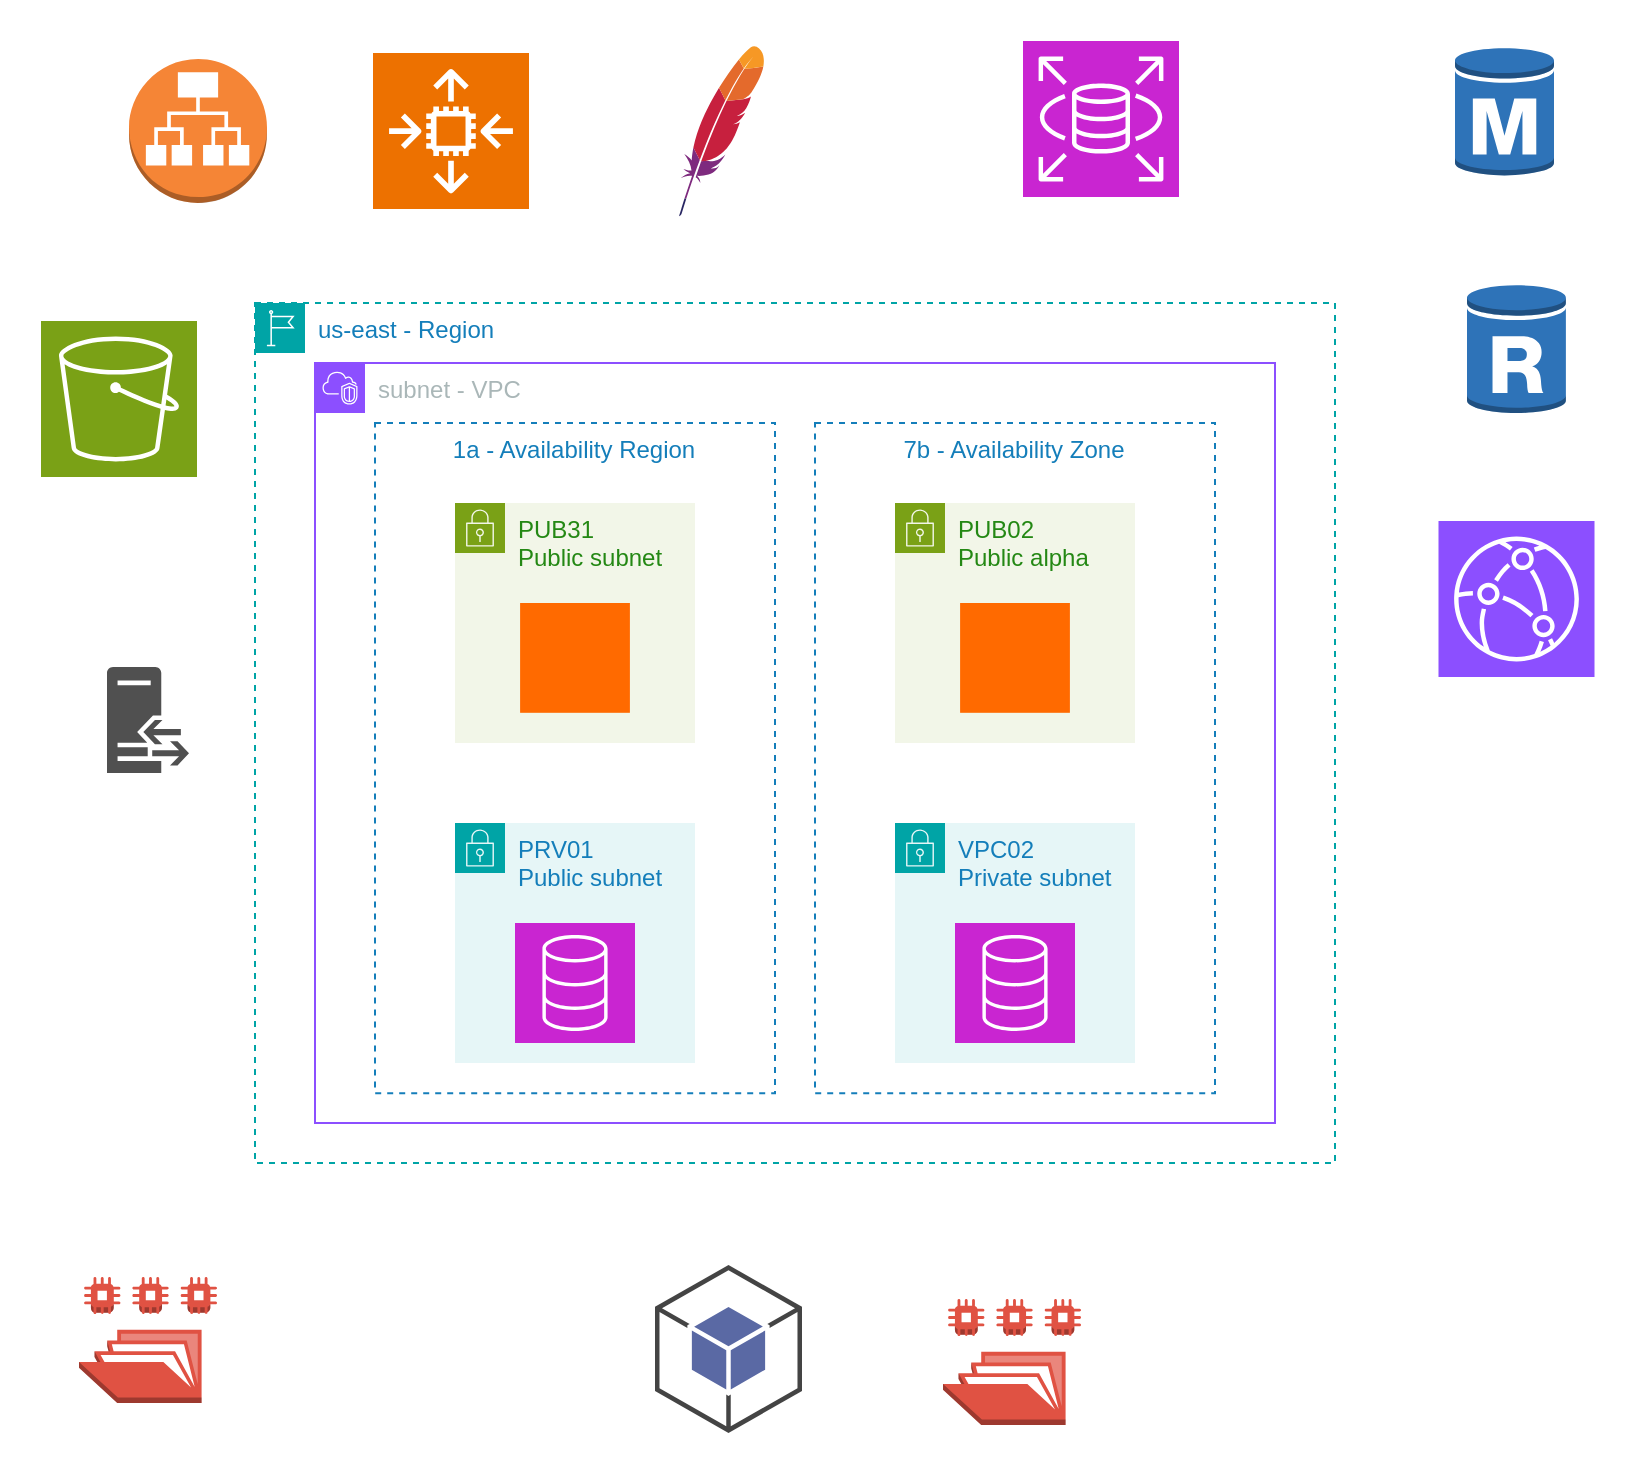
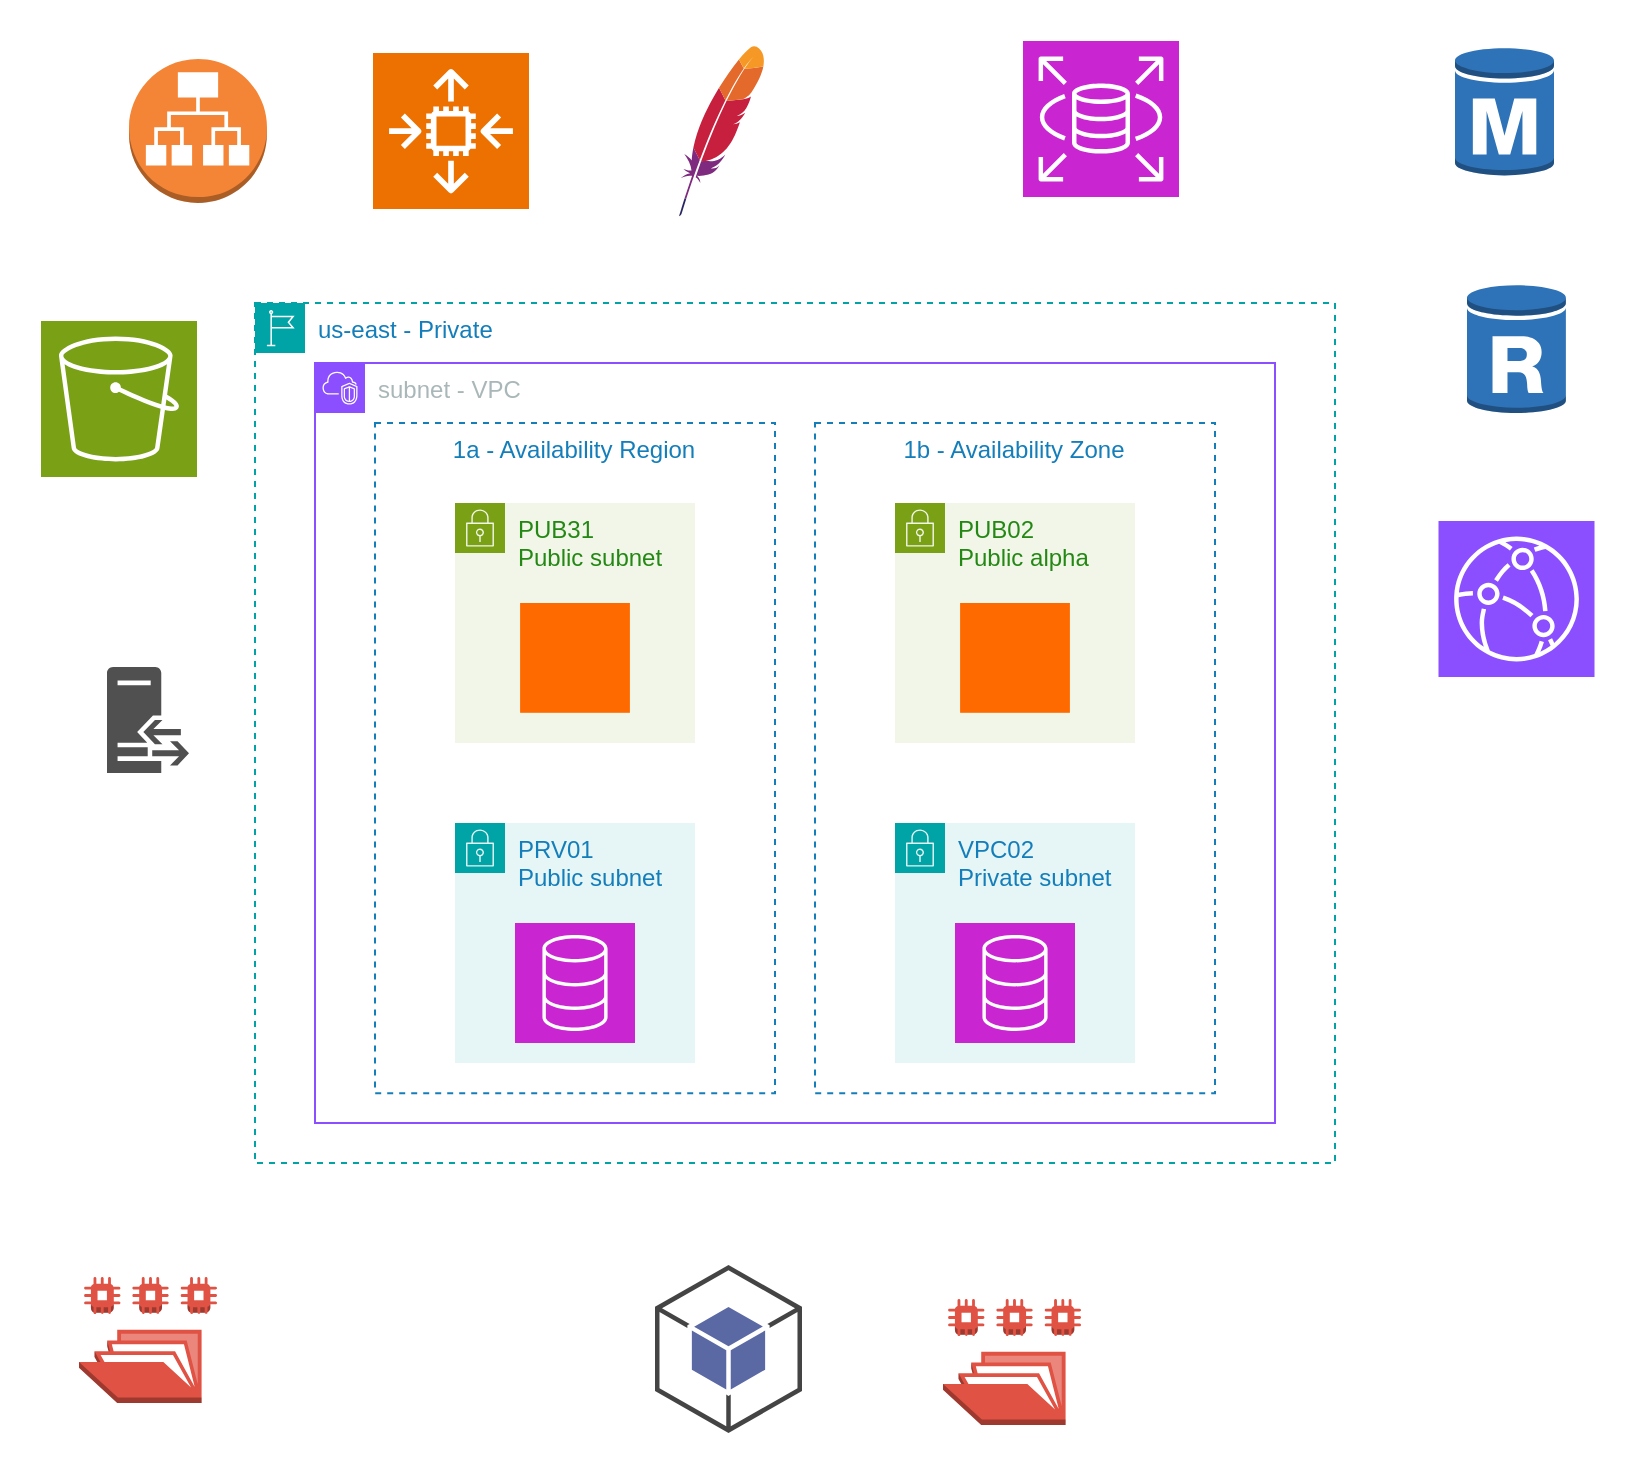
node "us-east - Region": label "us-east - Region" -> "us-east - Private"
node "7b - Availability Zone": label "7b - Availability Zone" -> "1b - Availability Zone"
